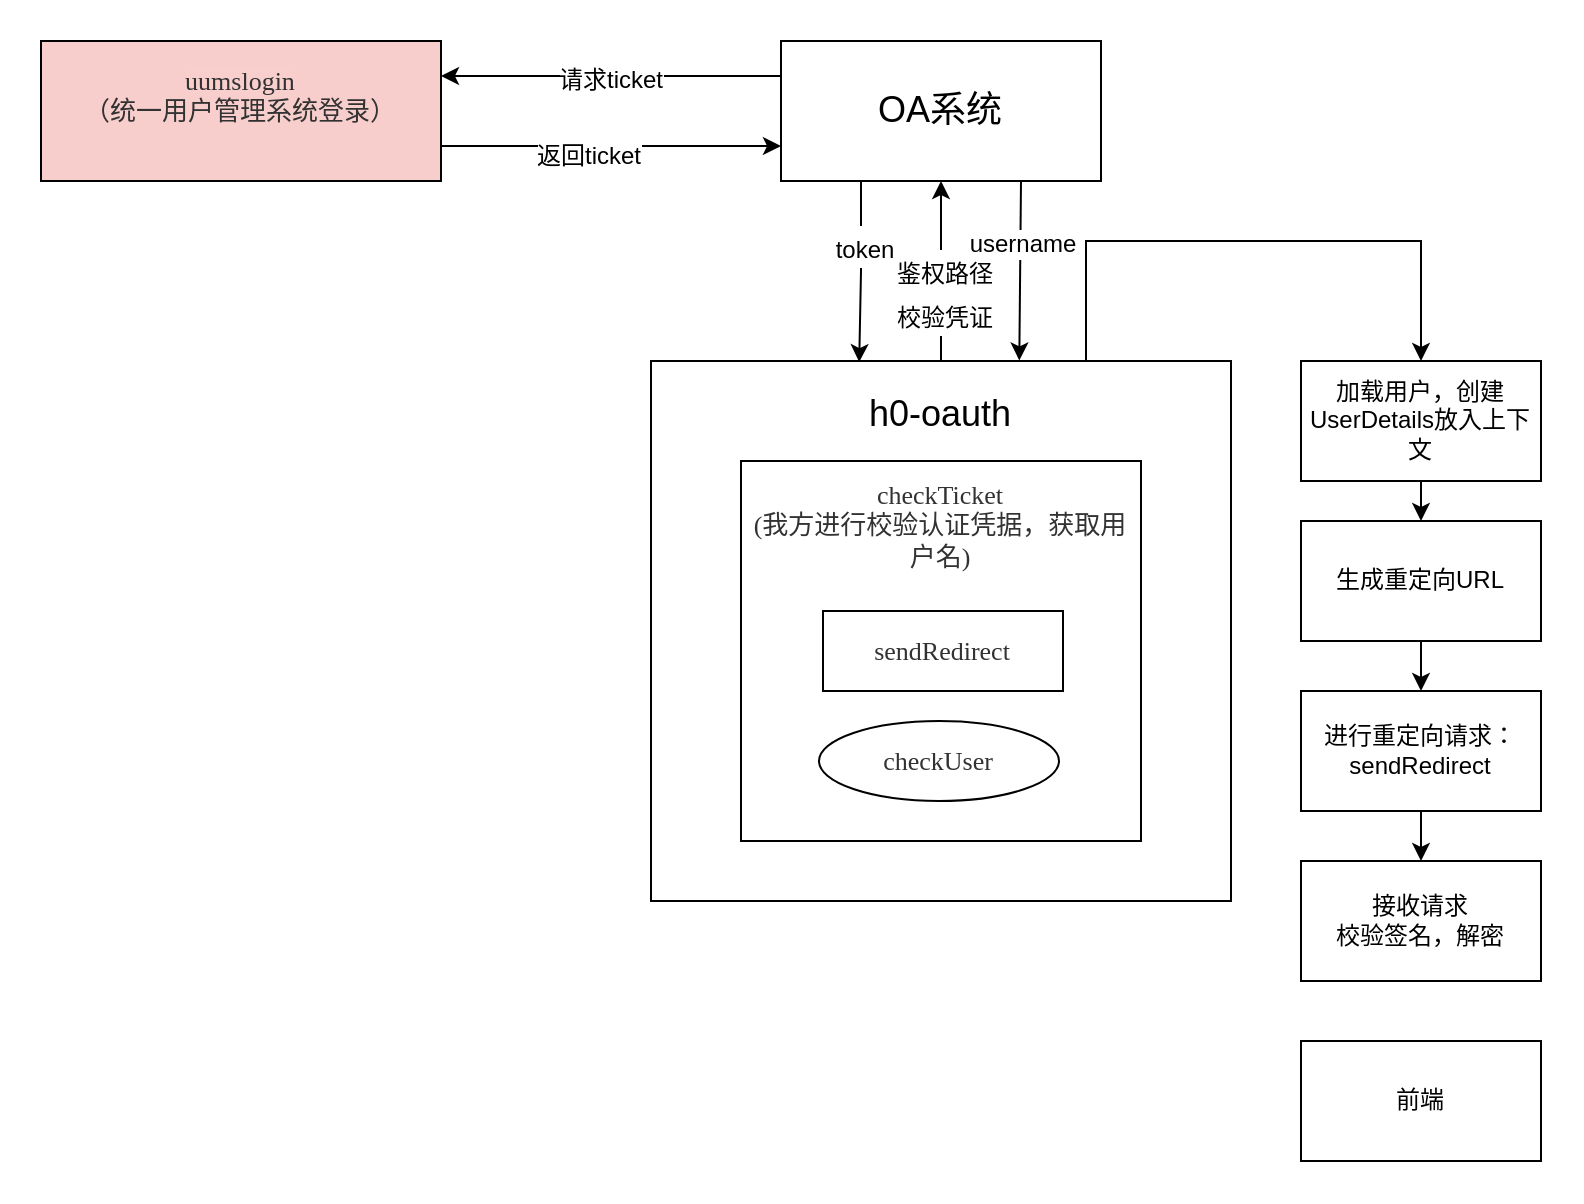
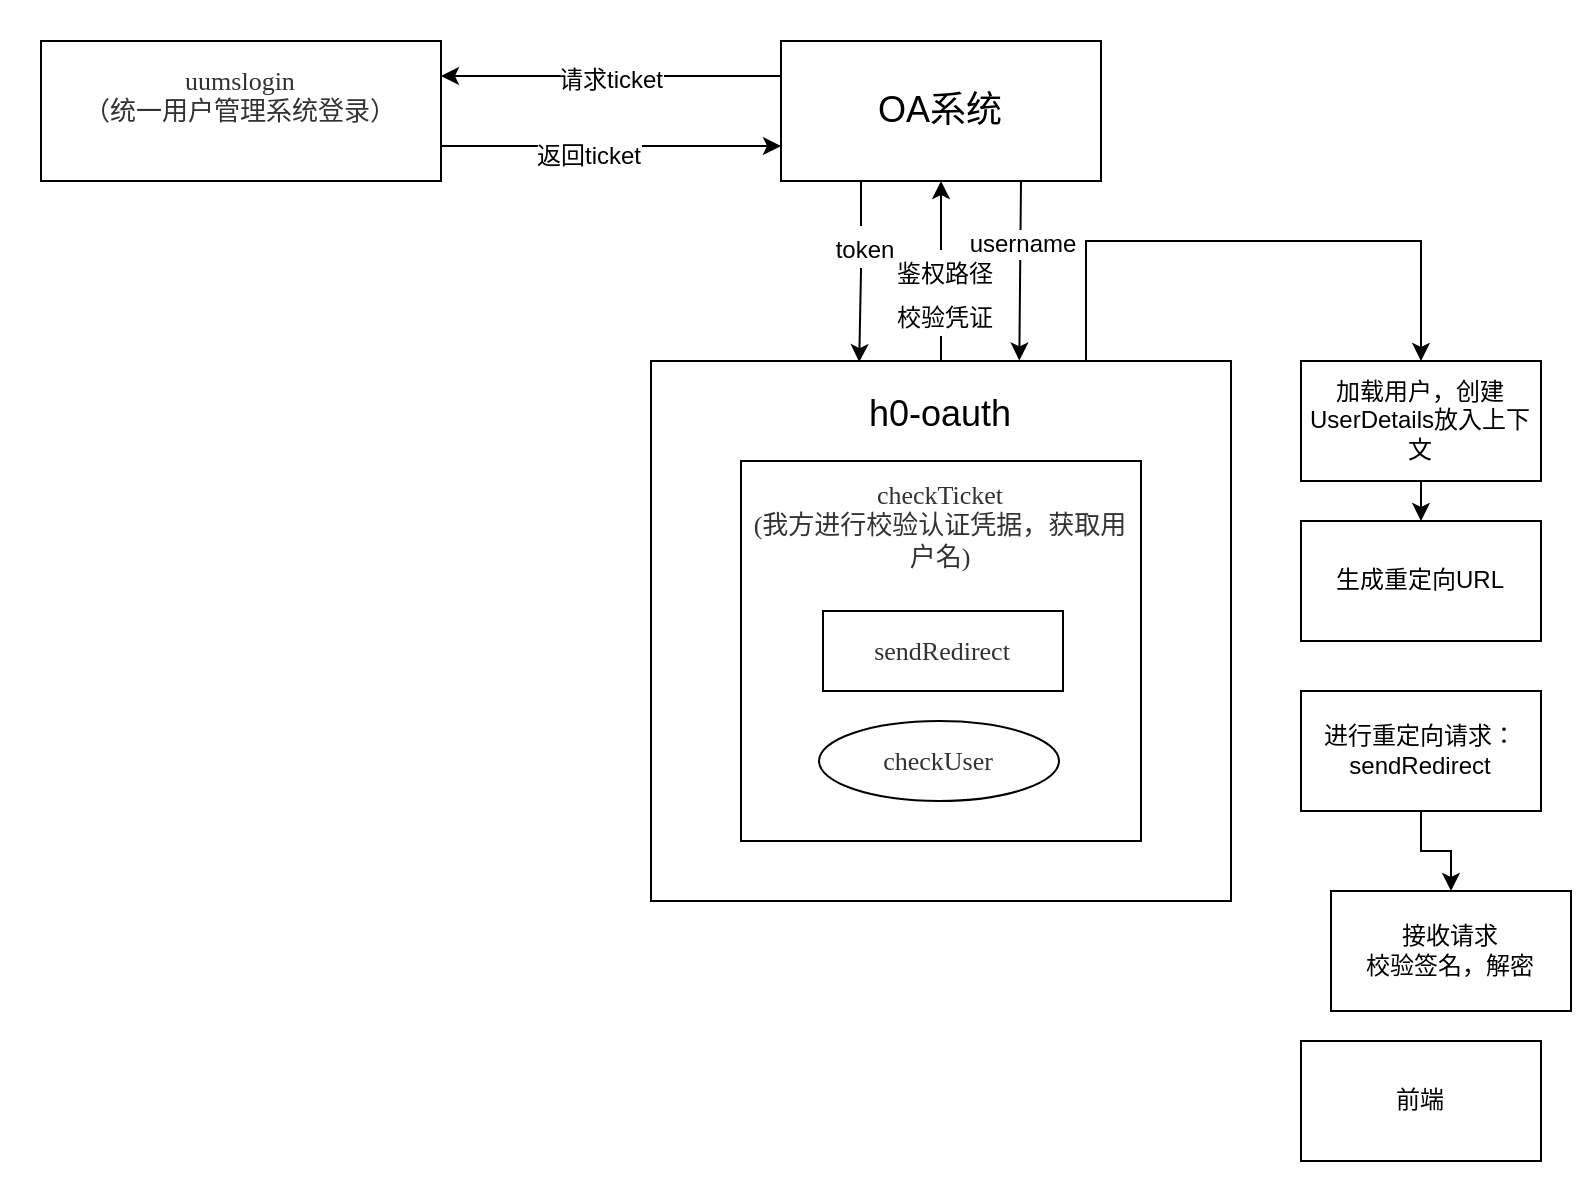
node "uumslogin （统一用户管理系统登录）": fillcolor #f8cecc -> #ffffff
edge "生成重定向URL" -> "进行重定向请求：sendRedirect": removed
node "接收请求 校验签名，解密": moved (1421, 921) -> (1451, 951)
